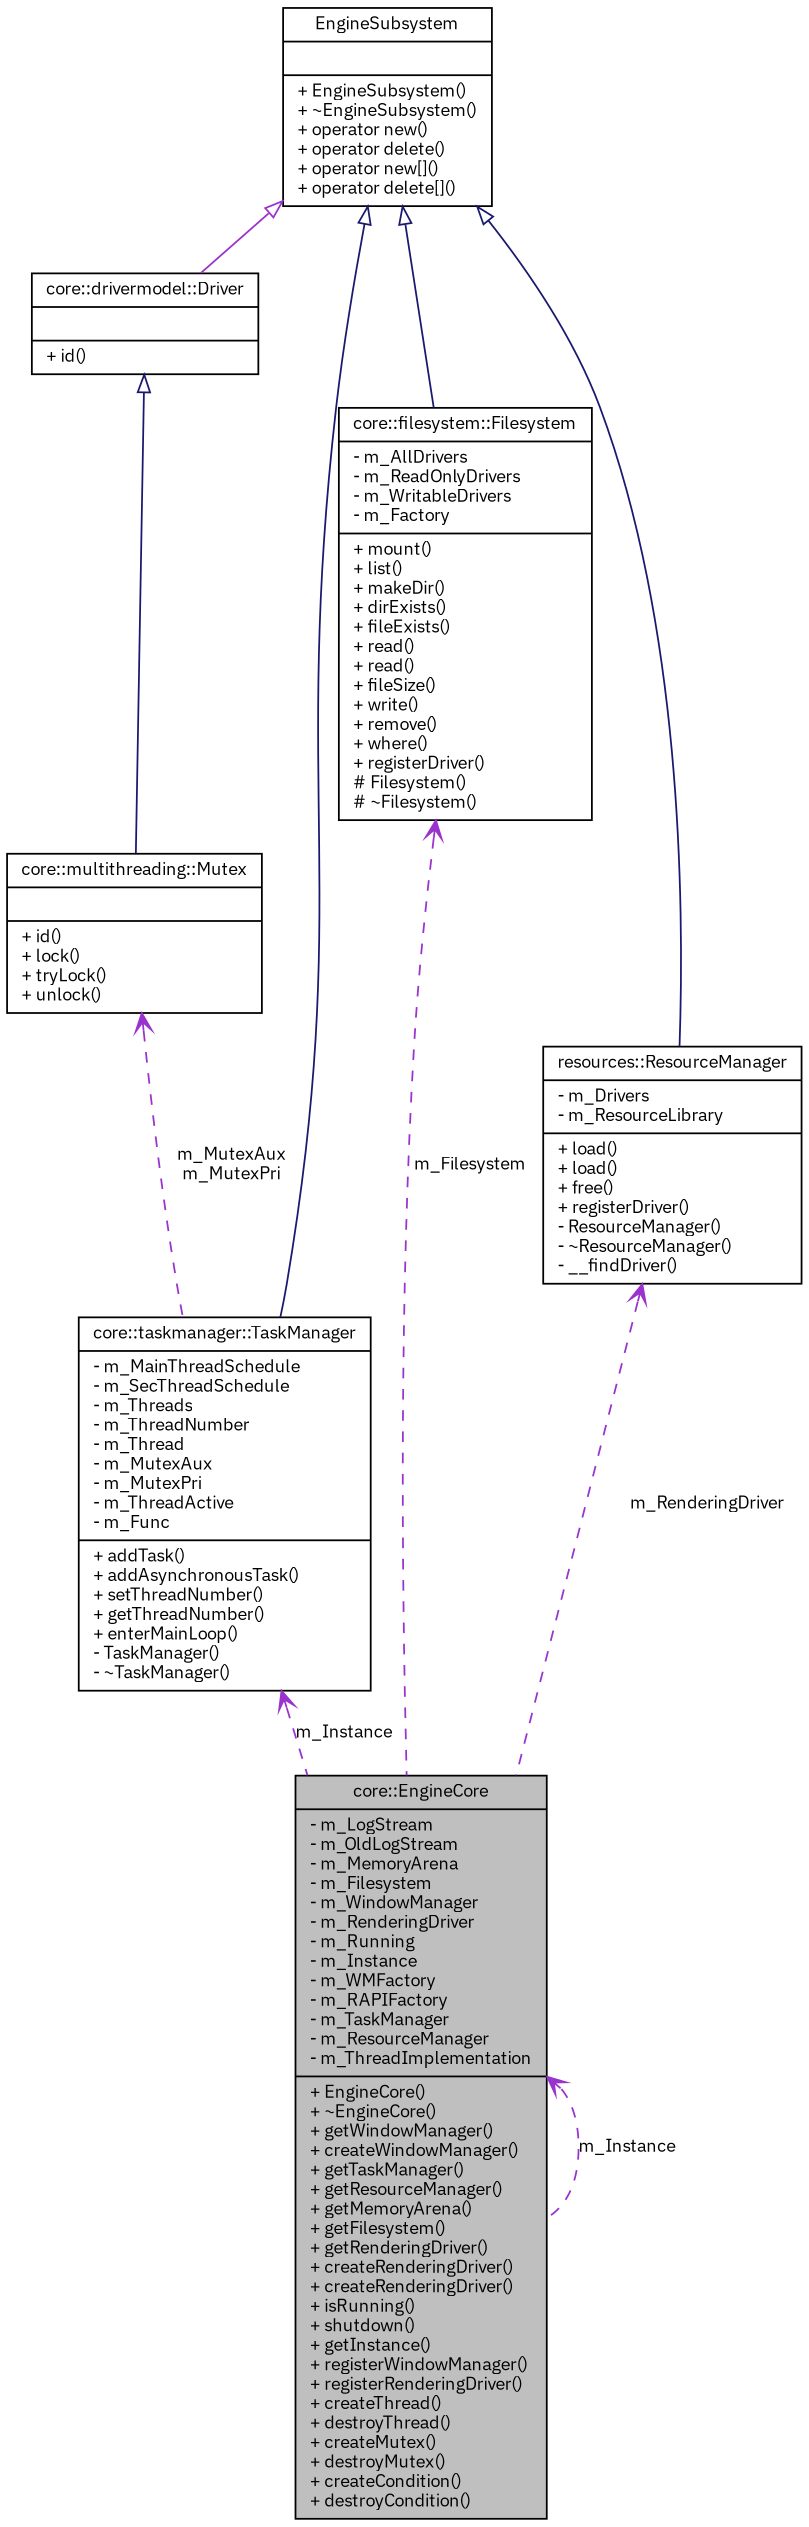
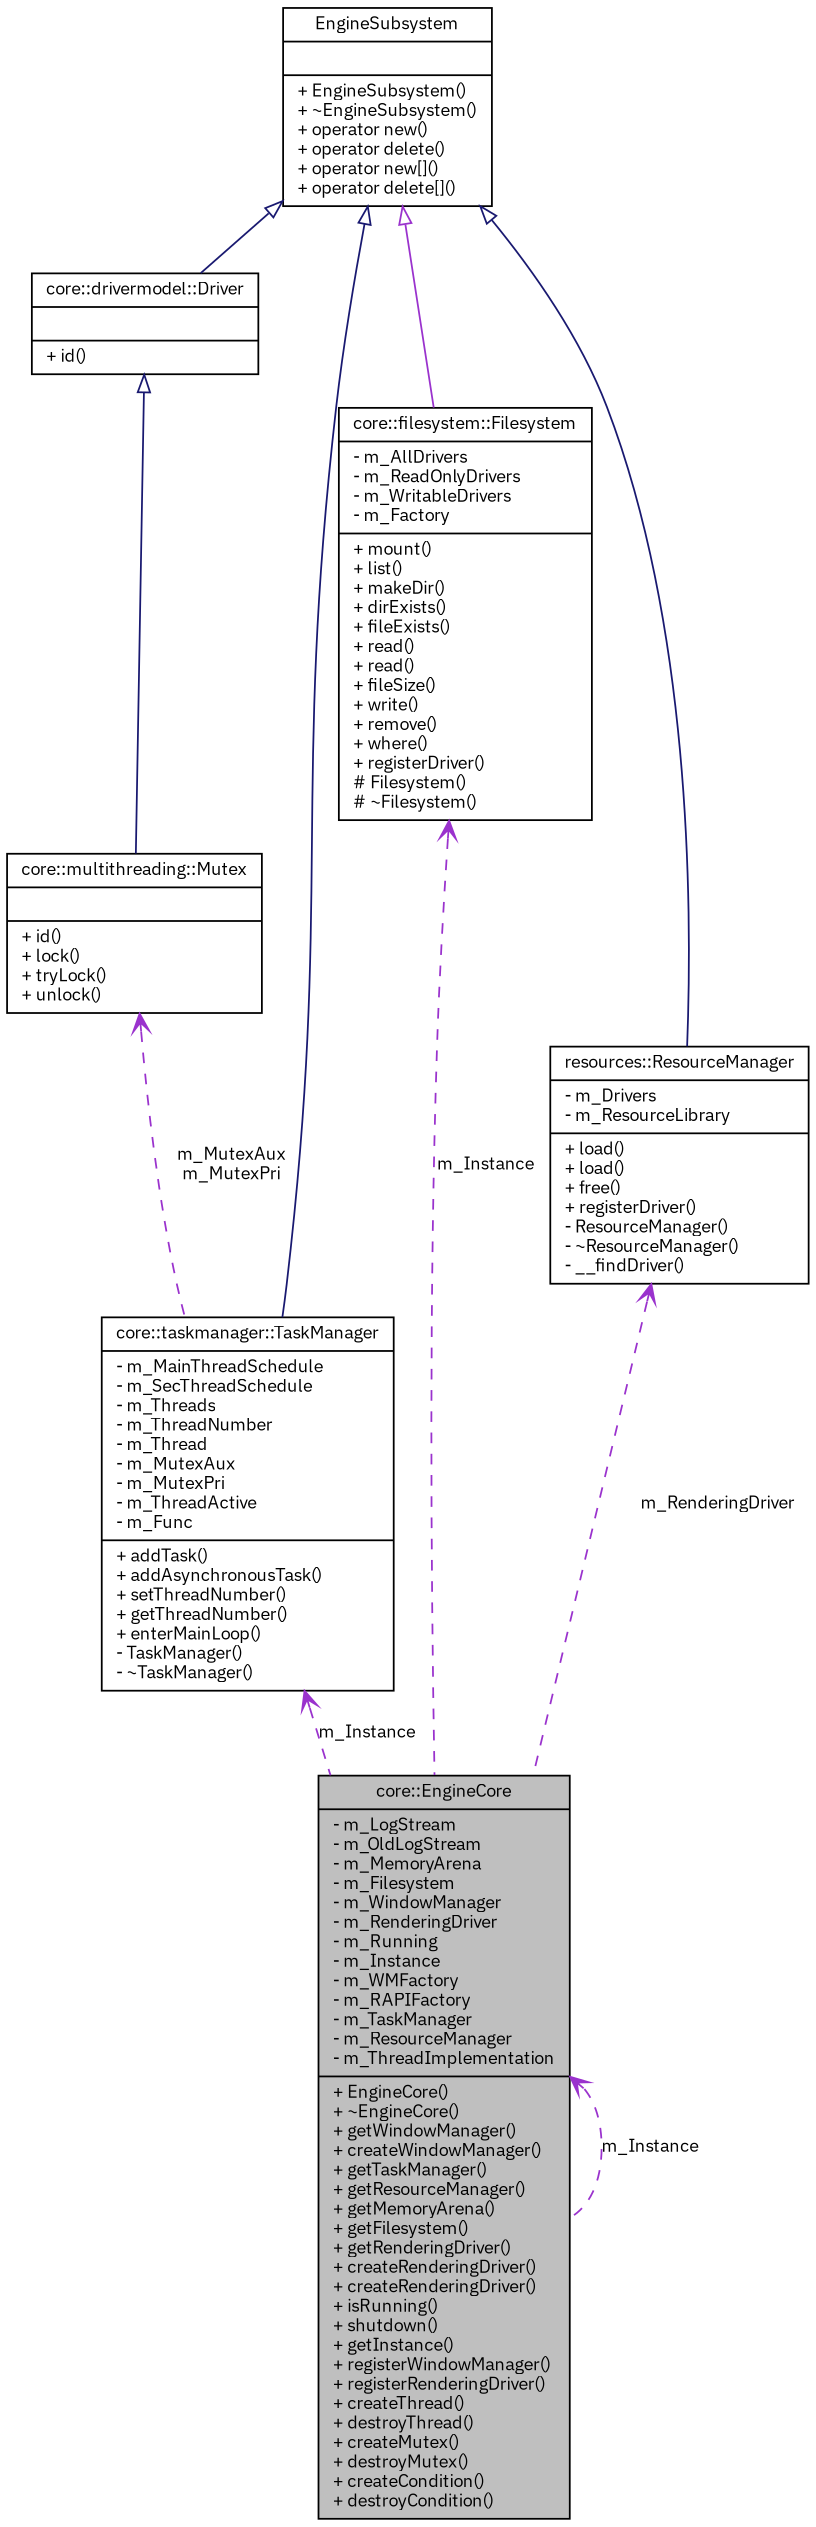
edge "core::drivermodel::Driver" -> "EngineSubsystem": color darkorchid3 -> midnightblue
edge "core::filesystem::Filesystem" -> "EngineSubsystem": color midnightblue -> darkorchid3
edge "core::EngineCore" -> "core::filesystem::Filesystem": label "m_Filesystem" -> "m_Instance"
